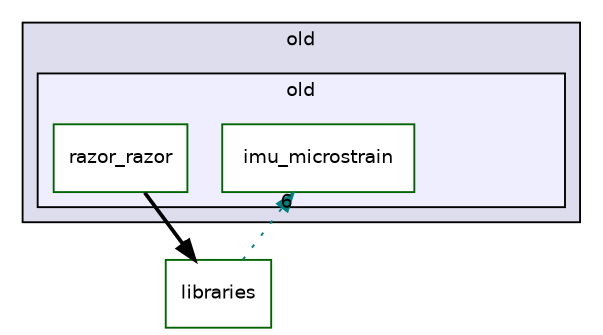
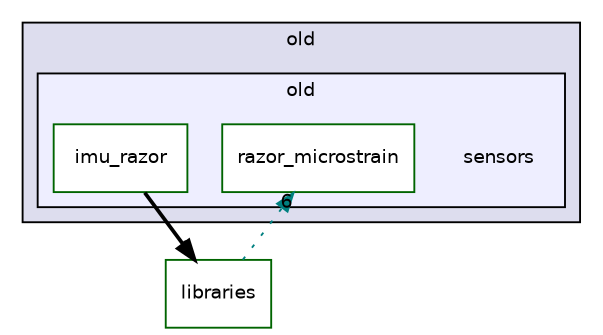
node "razor_razor": label "razor_razor" -> "imu_razor"
node "imu_microstrain": label "imu_microstrain" -> "razor_microstrain"
node "sensors": added
